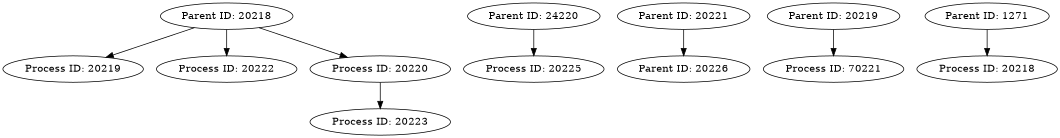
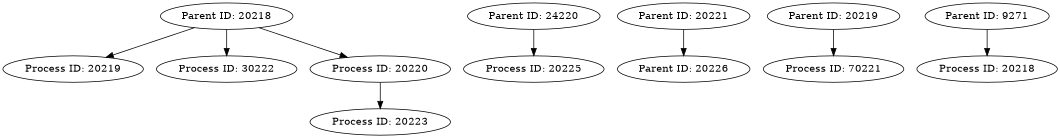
node "Parent ID: 1271": label "Parent ID: 1271" -> "Parent ID: 9271"
node "Process ID: 20222": label "Process ID: 20222" -> "Process ID: 30222"
